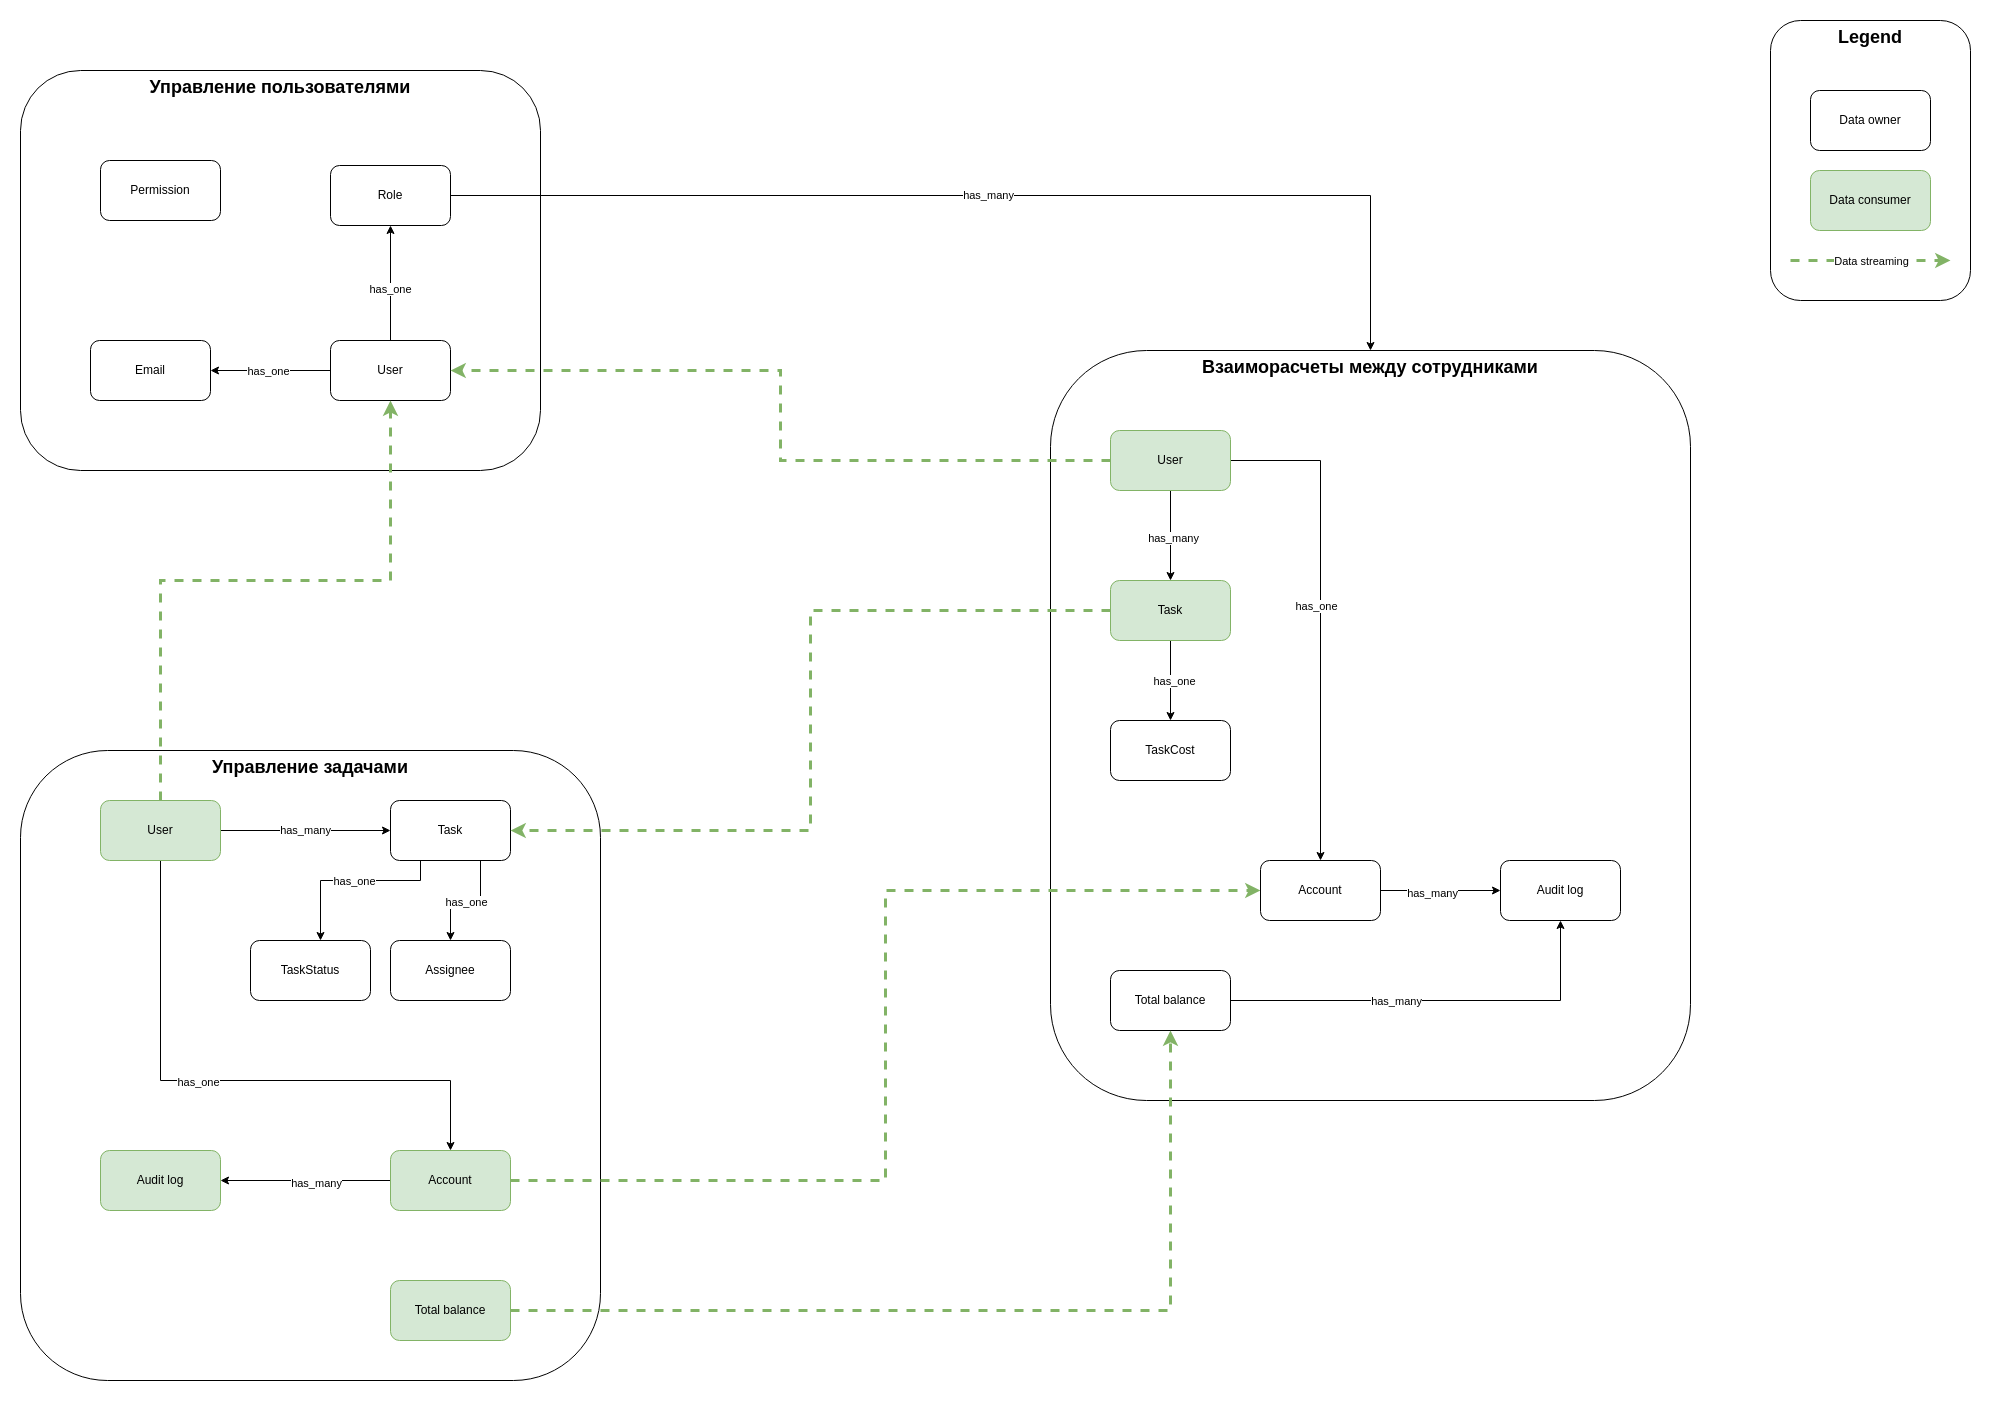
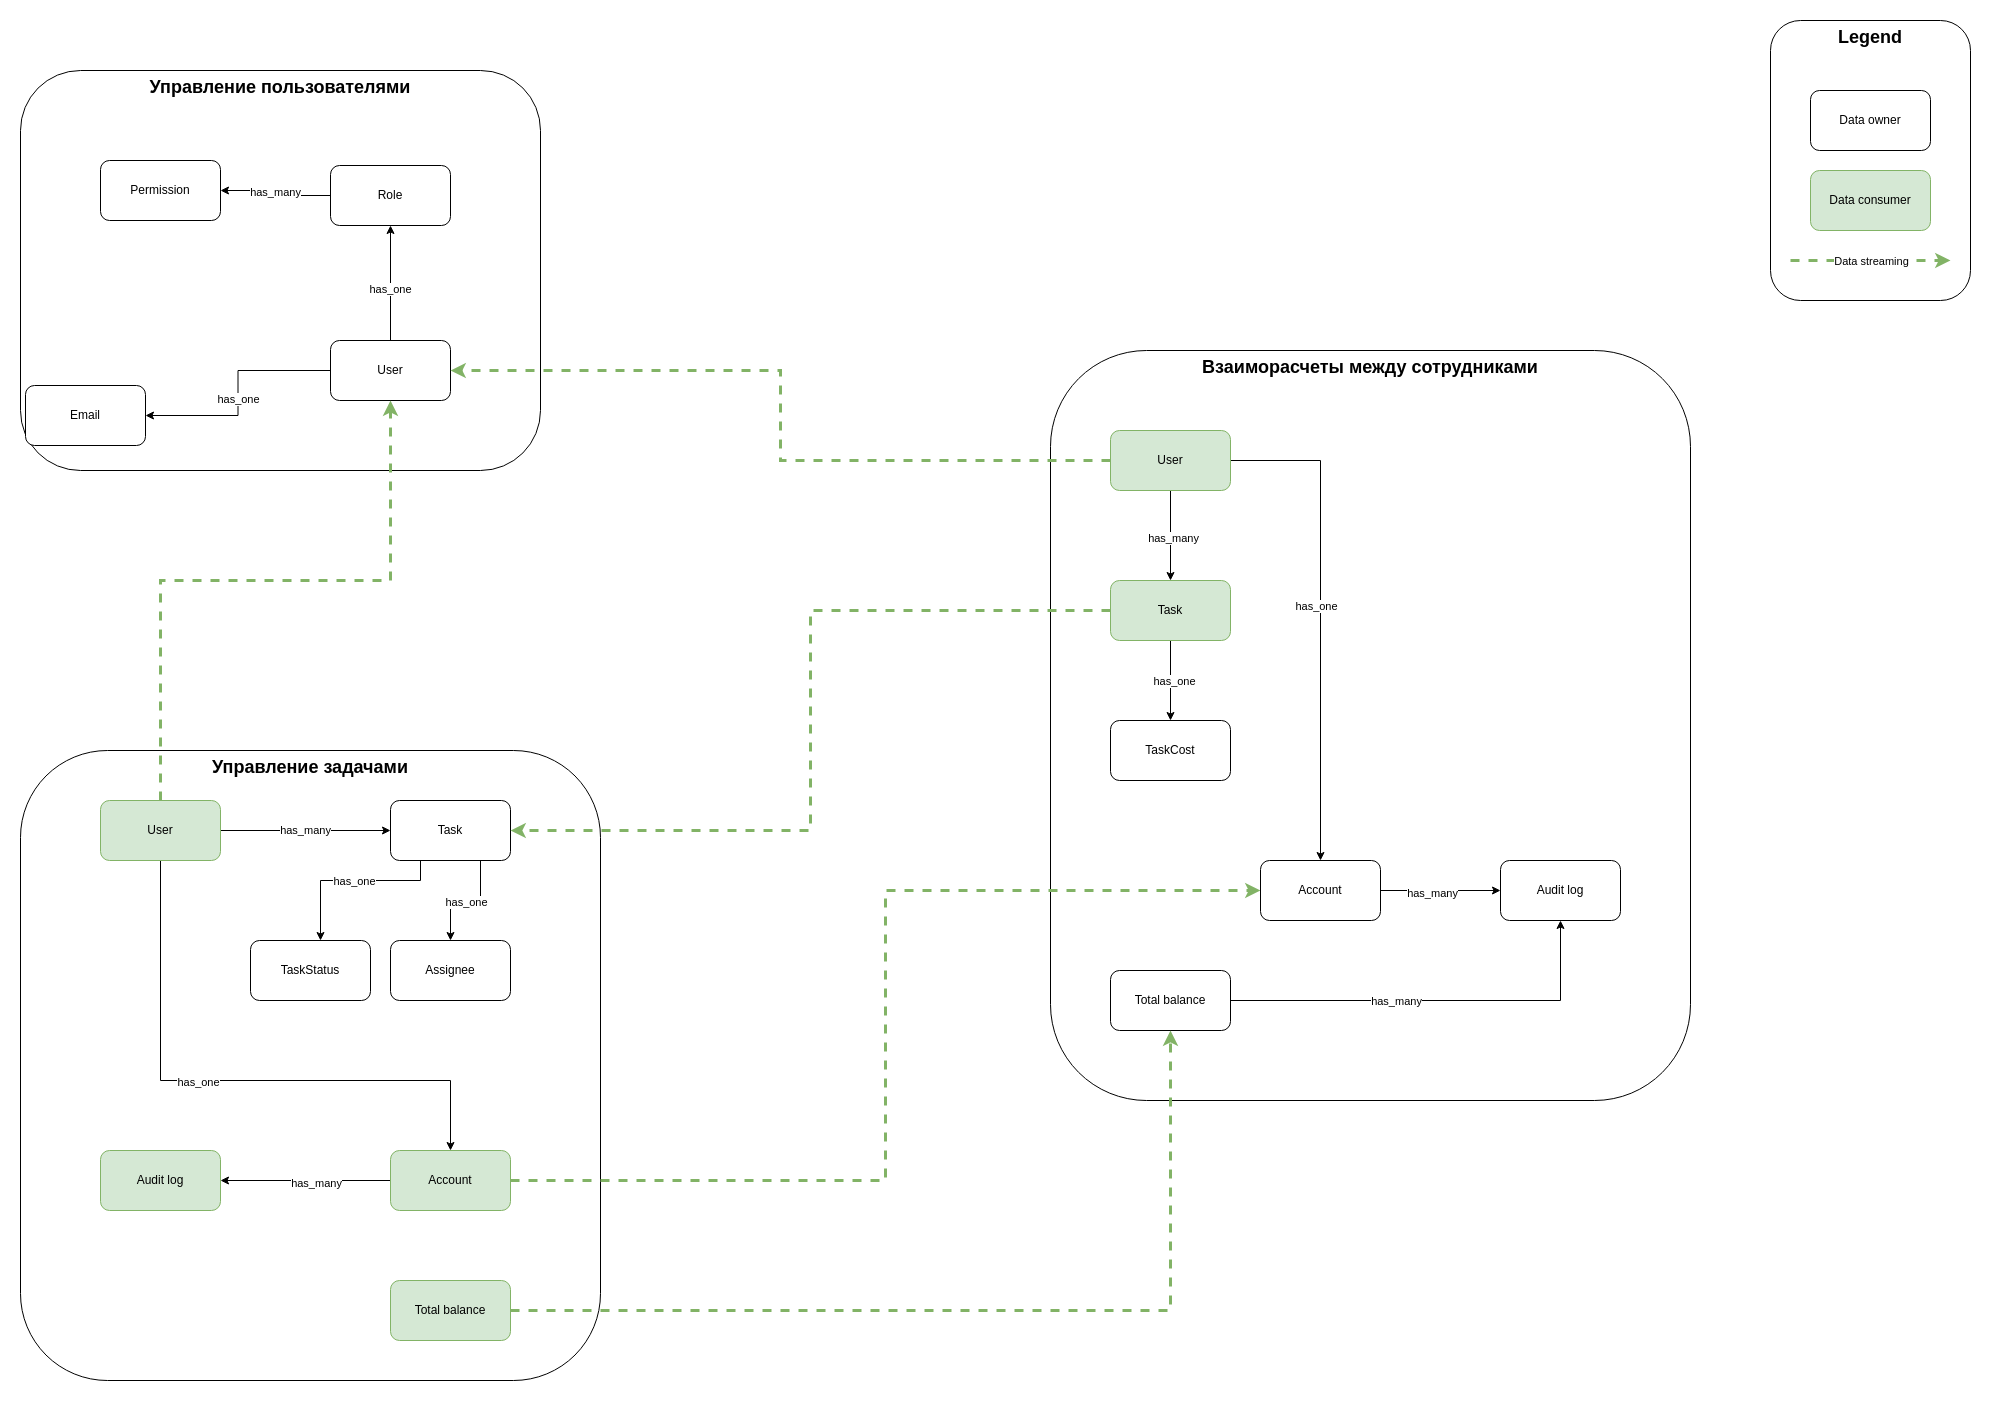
edge "Role" -> "Взаиморасчеты между сотрудниками": now "Role" -> "Permission"
node "Email": moved (151, 371) -> (86, 416)
